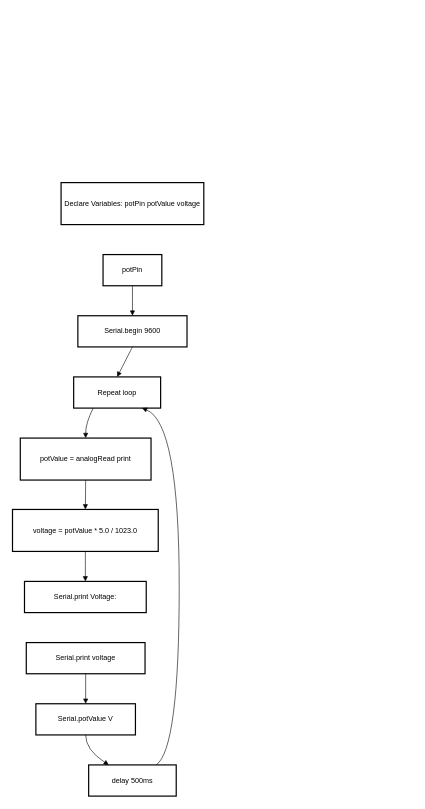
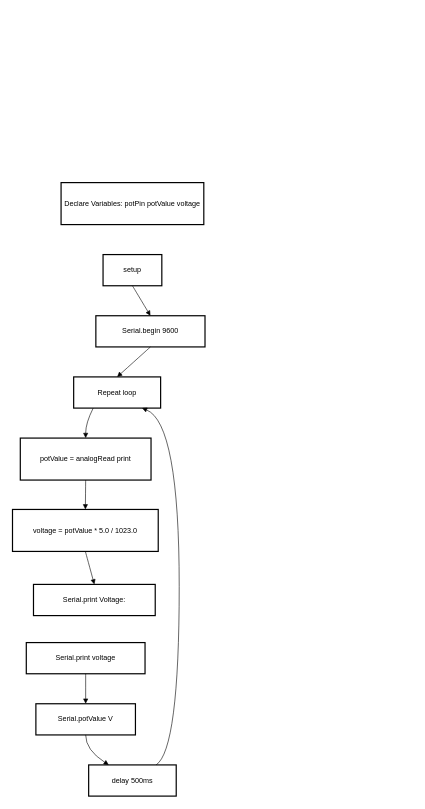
node "potPin": label "potPin" -> "setup"
node "Serial.begin 9600": moved (132, 332) -> (150, 332)
node "Serial.print Voltage:": moved (85, 597) -> (94, 600)
